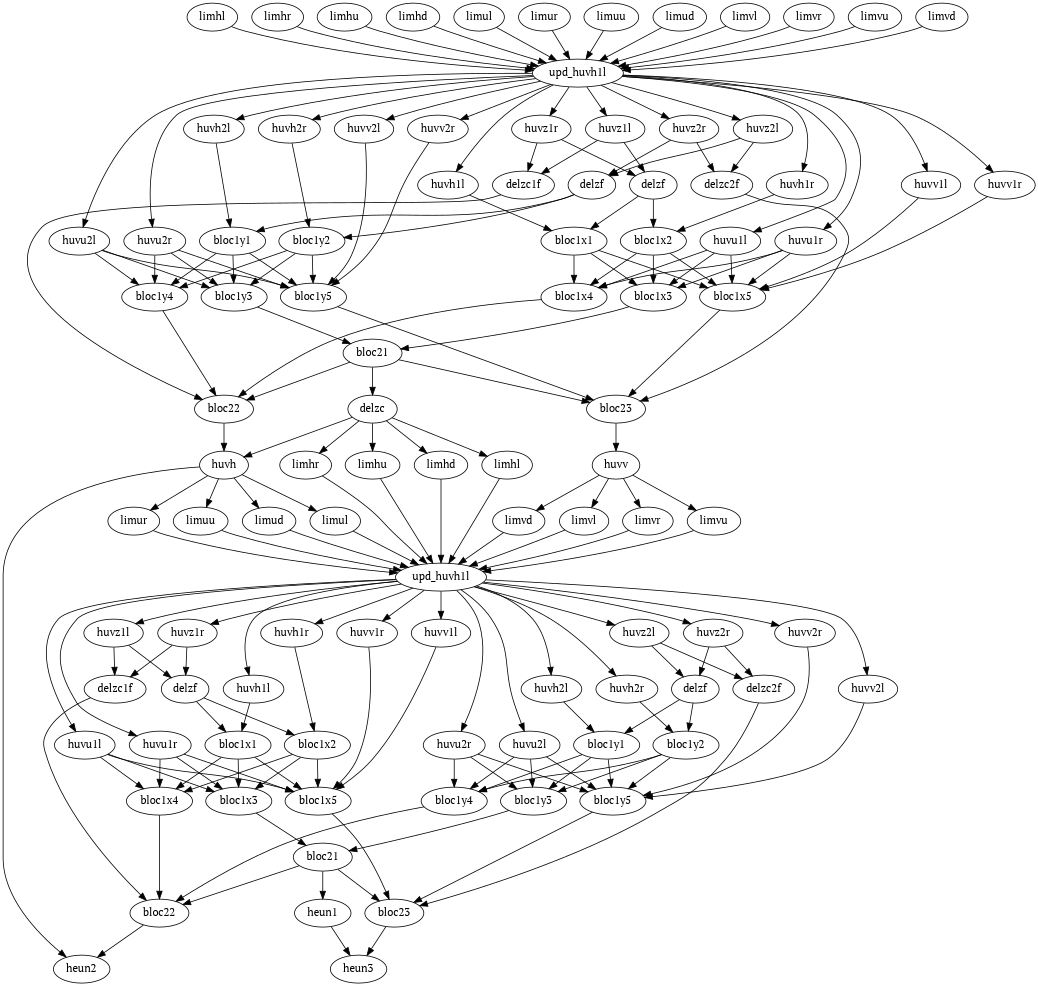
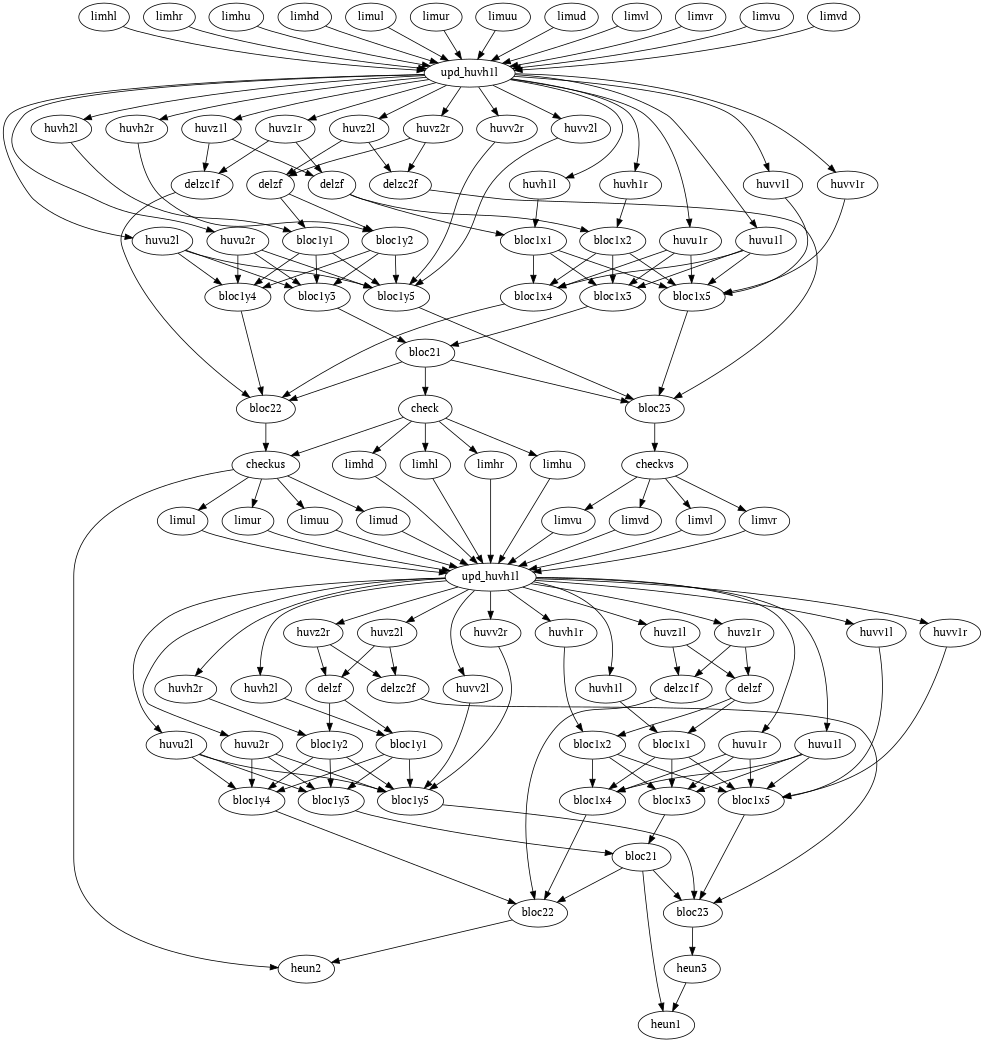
node "delzc": label "delzc" -> "check"
node "huvh": label "huvh" -> "checkus"
node "huvv": label "huvv" -> "checkvs"
edge "heun1" -> "heun3": reversed
